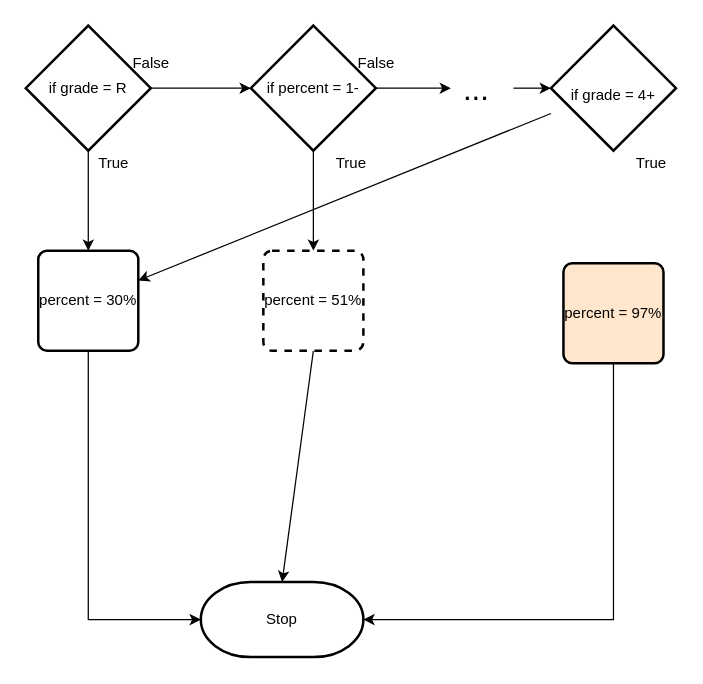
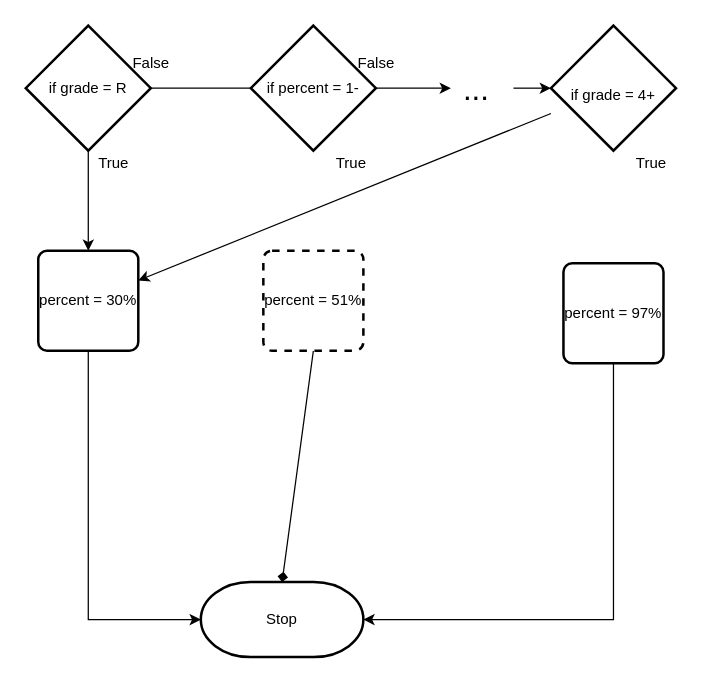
edge "if grade = R" -> "if percent = 1-": arrowhead classic -> none
edge "if percent = 1-" -> "percent = 51%": removed
node "percent = 97%": fillcolor #ffe6cc -> #ffffff
edge "percent = 51%" -> "Stop": arrowhead classic -> diamond
